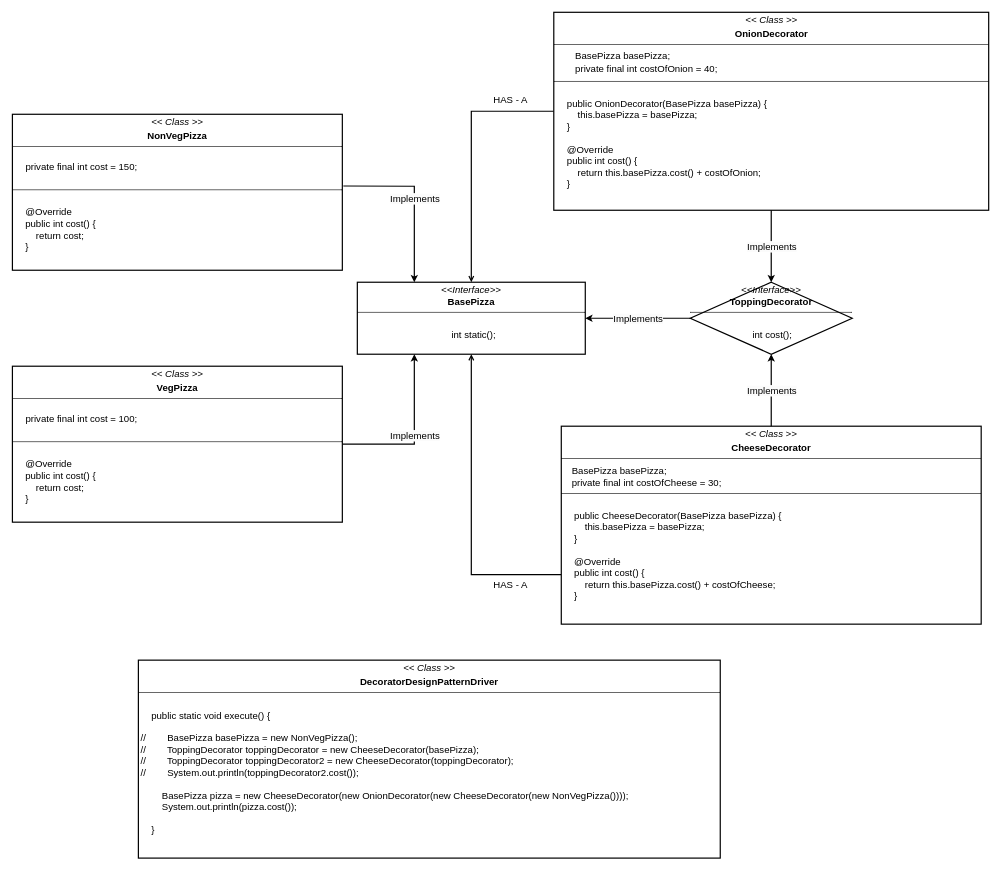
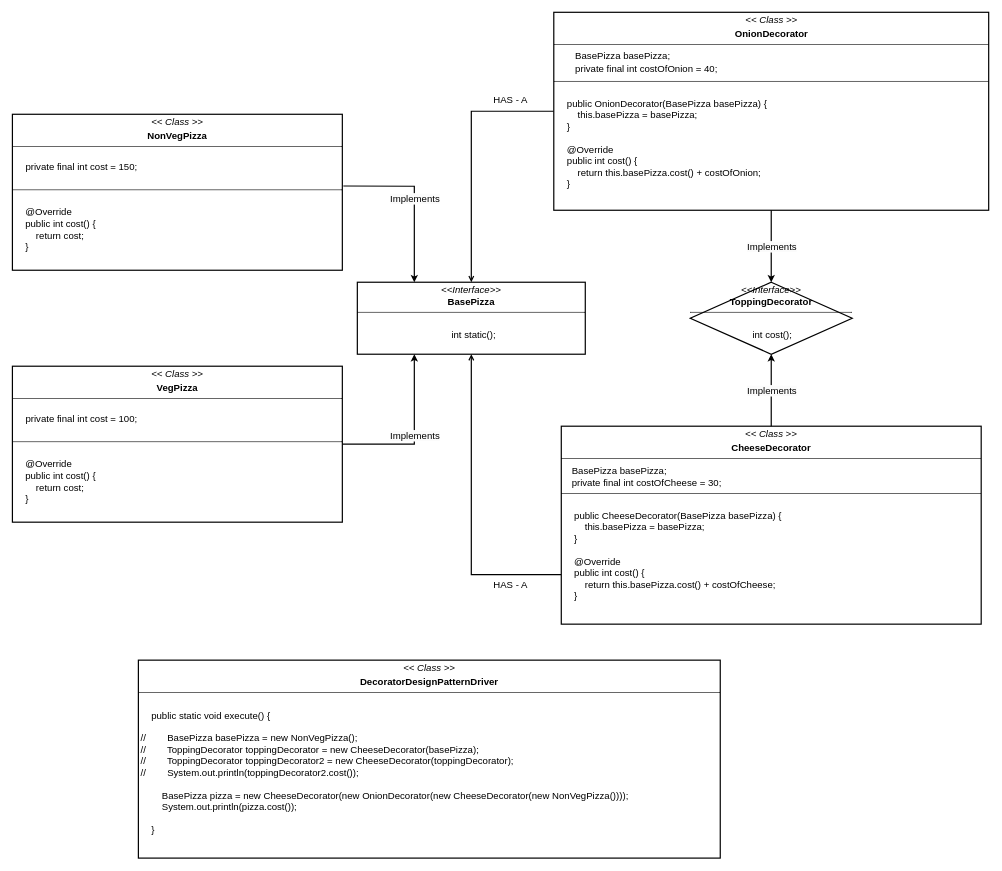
edge "<<Interface>> ToppingDecorator int cost();" -> "<<Interface>> BasePizza int static();": removed, label "Implements"
